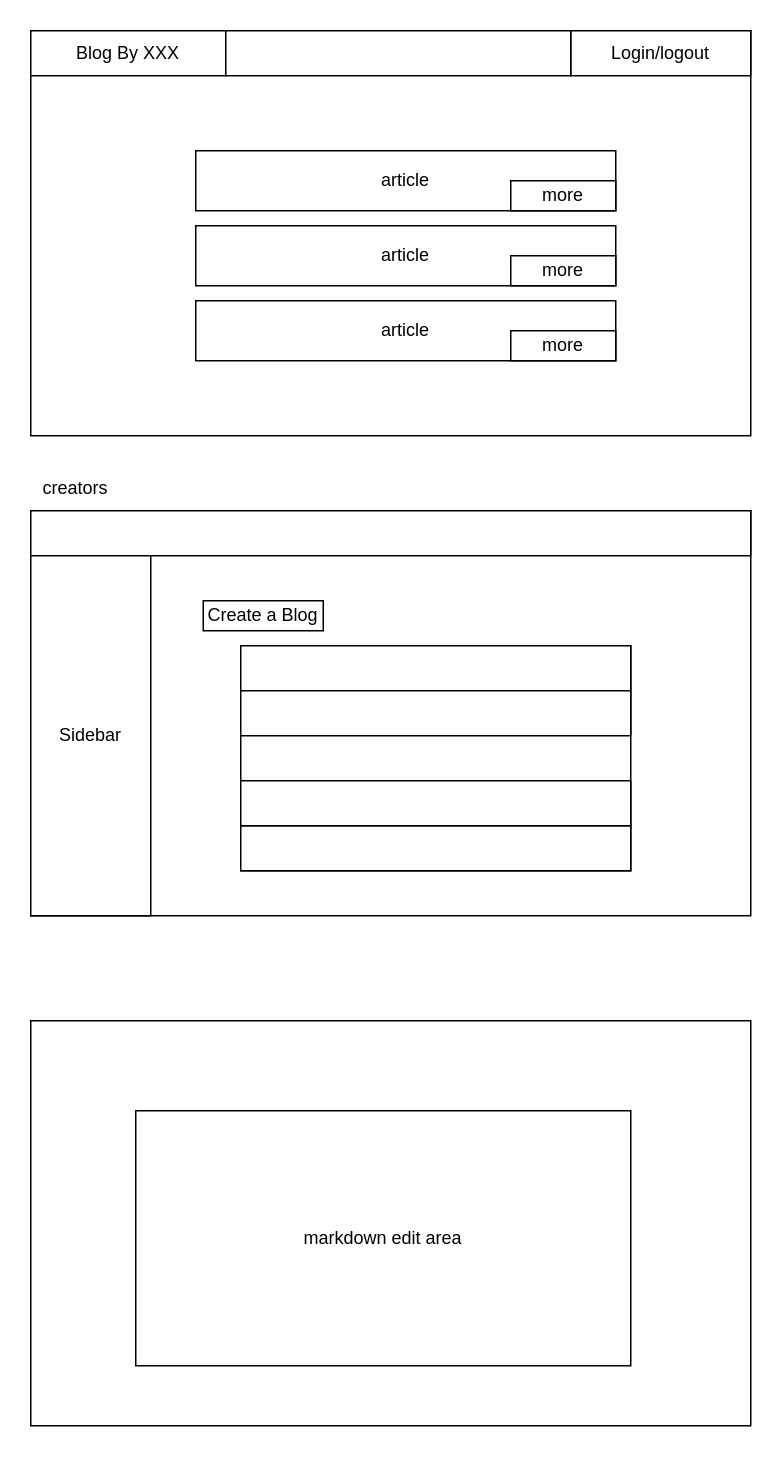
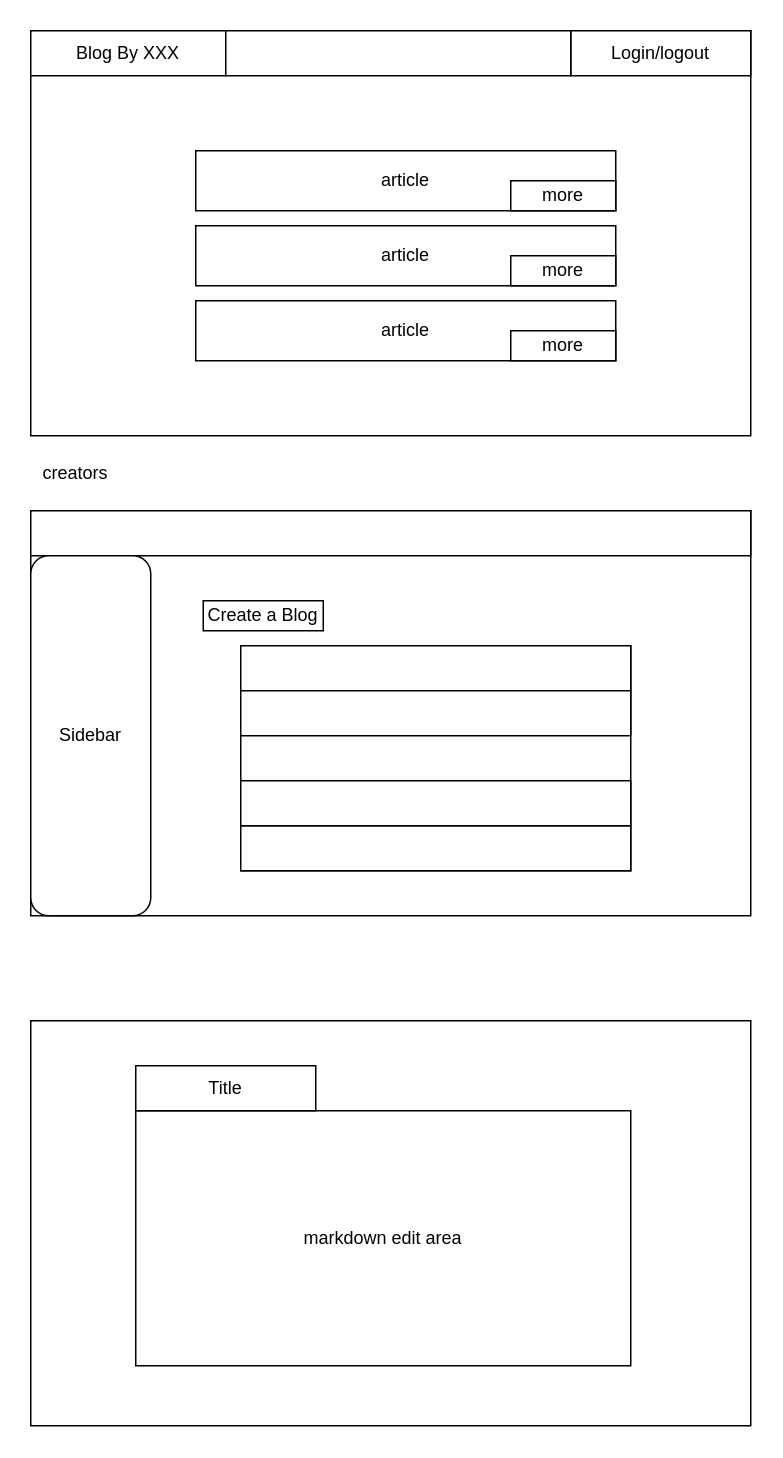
node "creators": moved (76, 488) -> (76, 473)
node "Sidebar": shape rectangle -> rounded rectangle
node "Title": added
